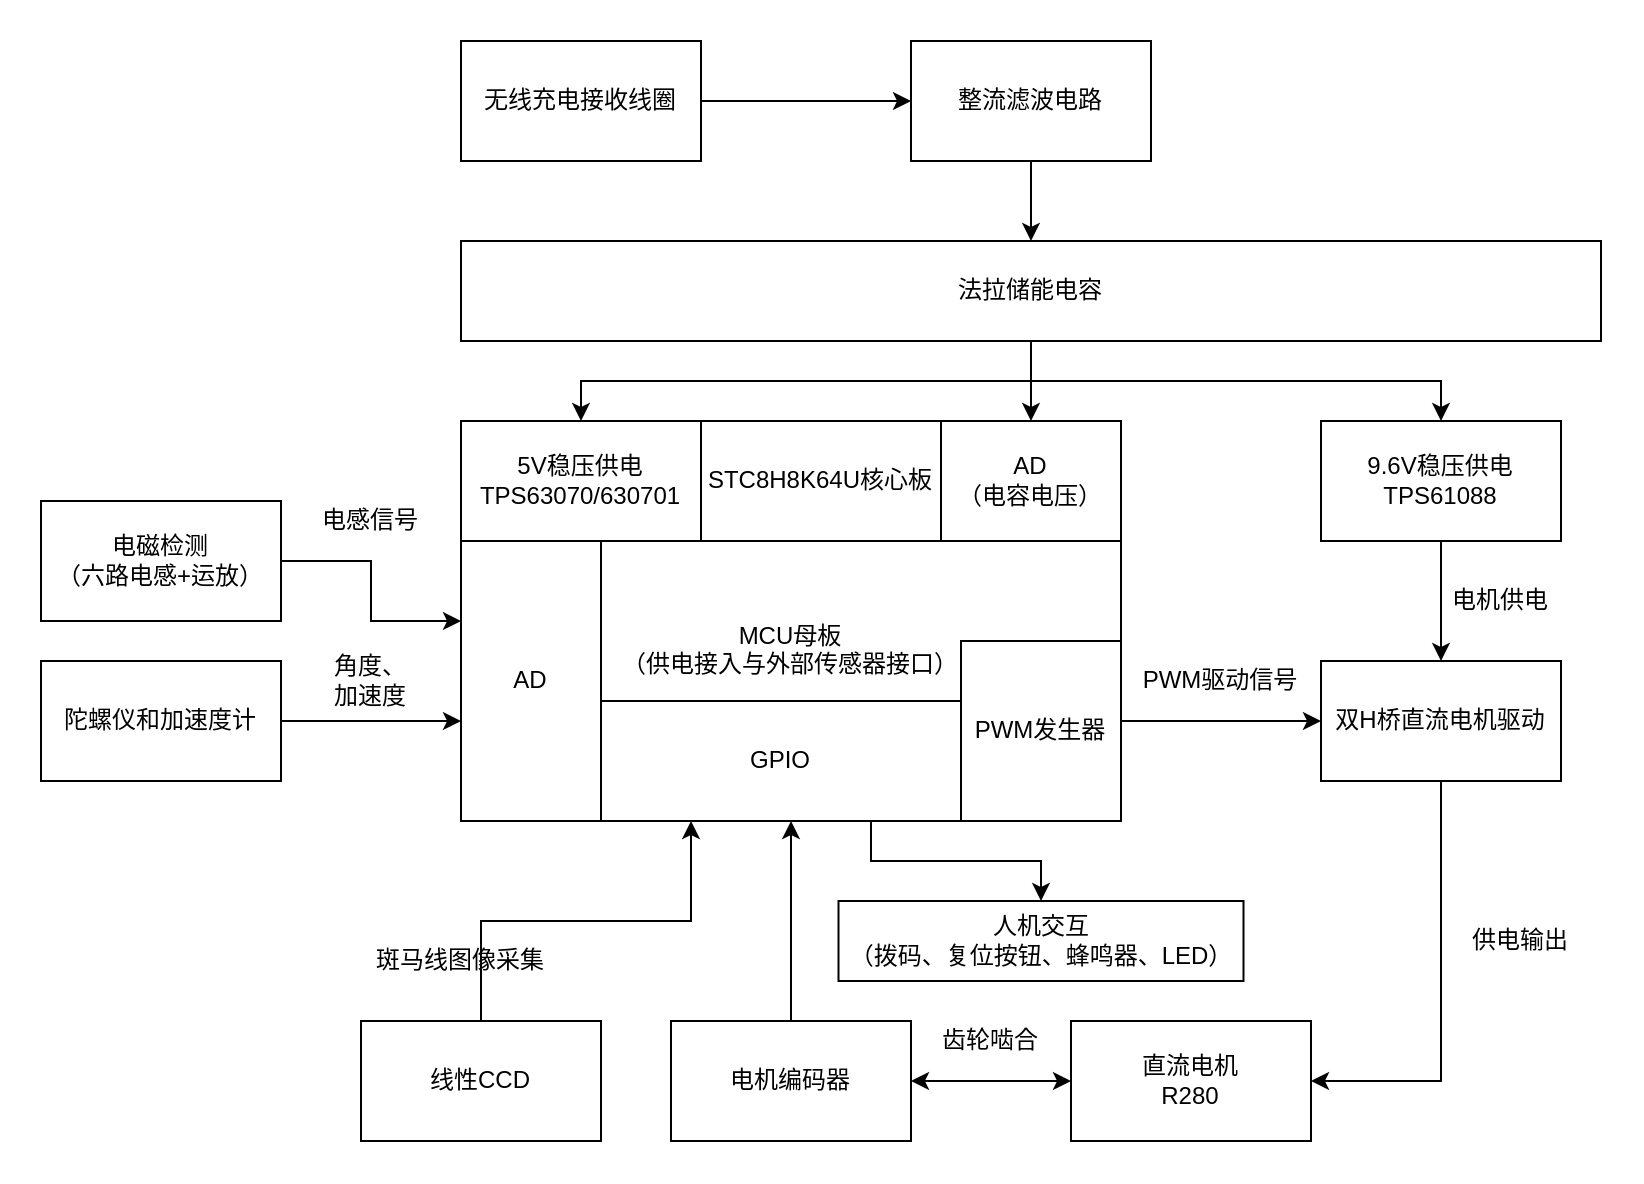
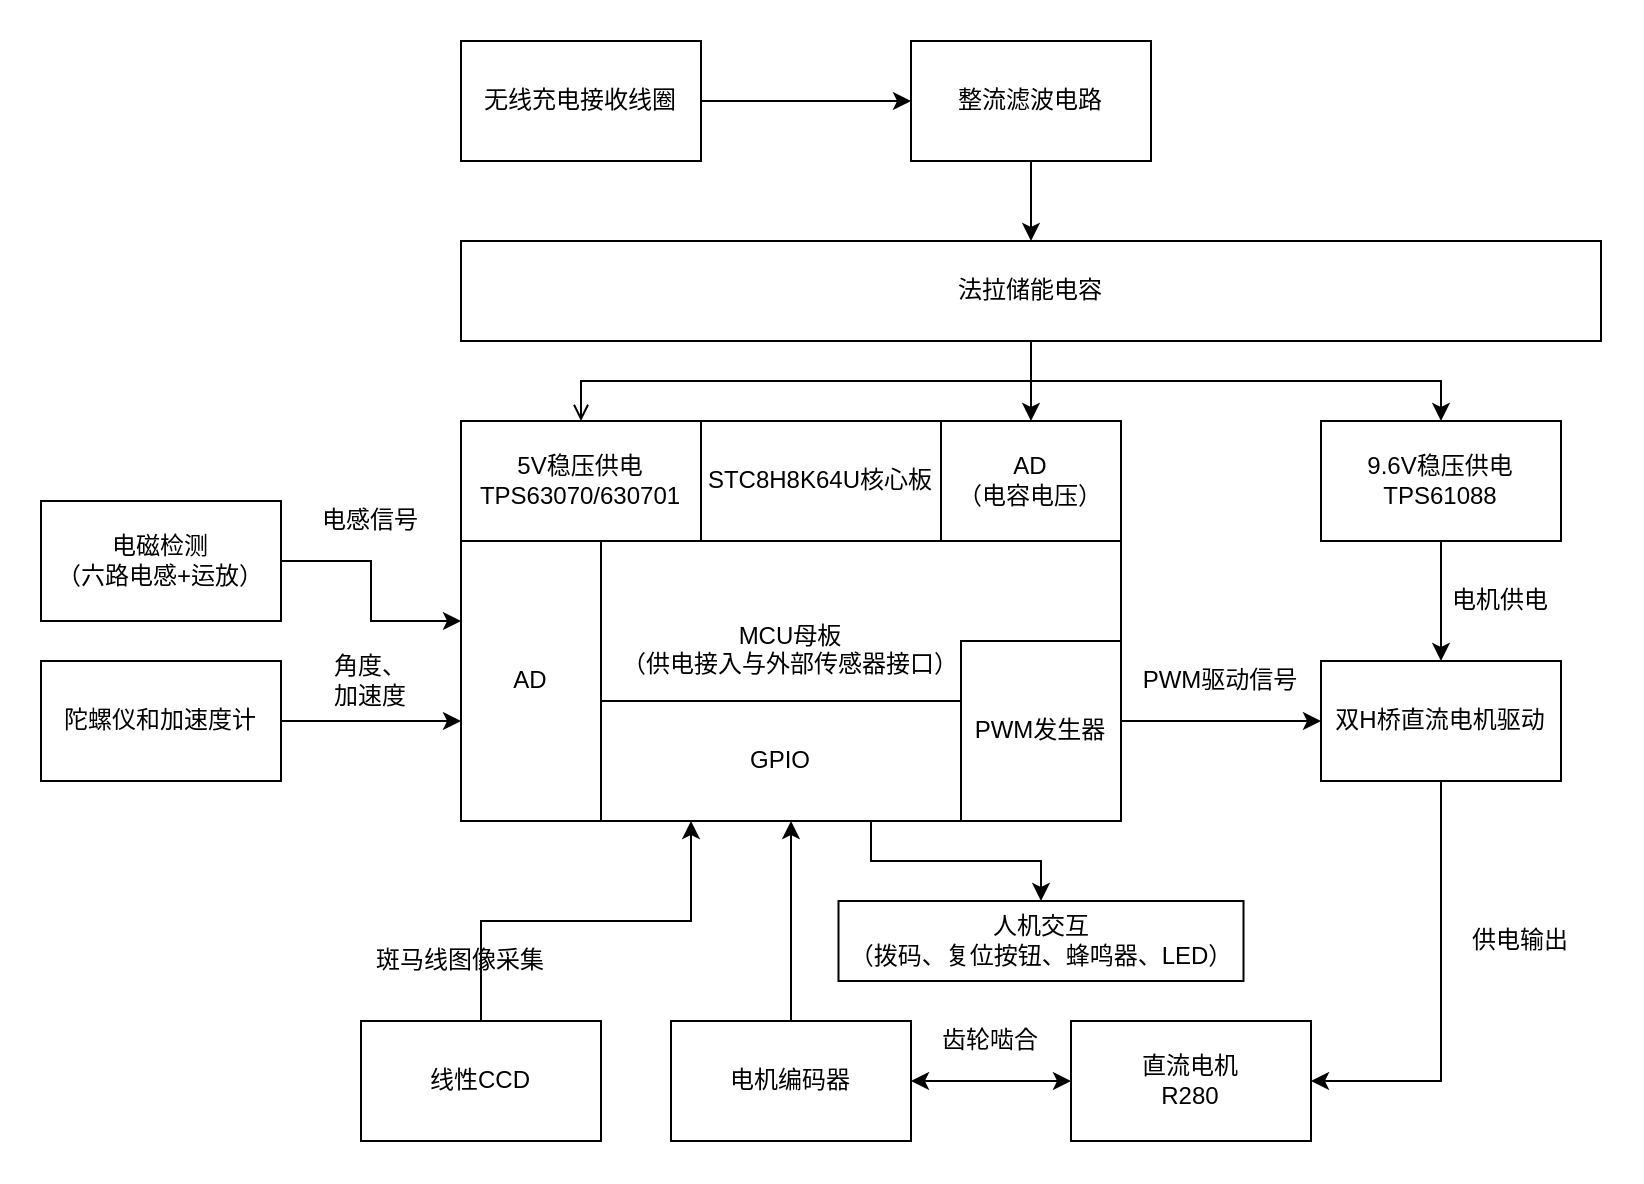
edge "法拉储能电容" -> "5V稳压供电 TPS63070/630701": arrowhead classic -> open
